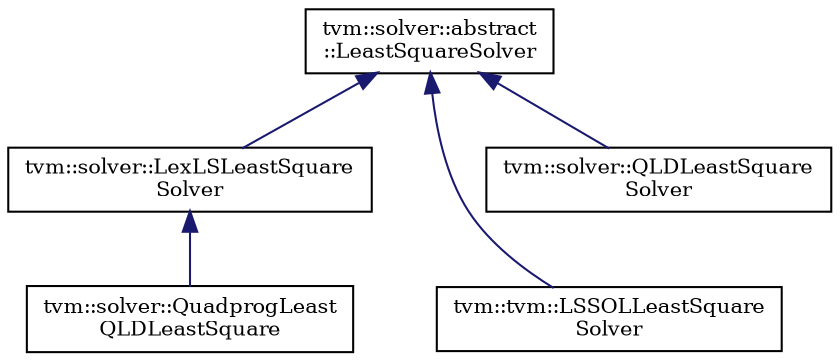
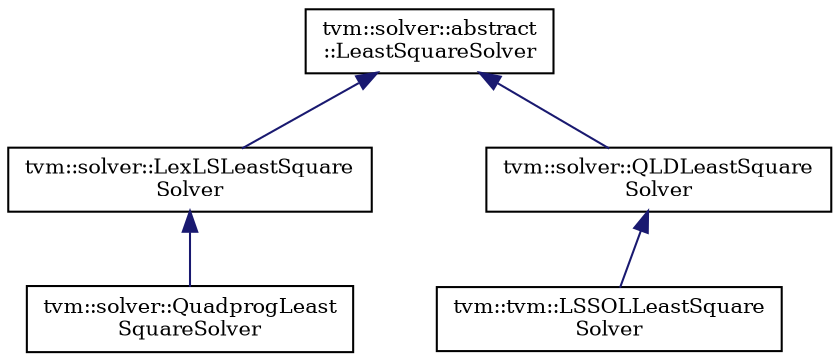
edge "tvm::tvm::LSSOLLeastSquare Solver" -> "tvm::solver::abstract ::LeastSquareSolver": now "tvm::tvm::LSSOLLeastSquare Solver" -> "tvm::solver::QLDLeastSquare Solver"
node "tvm::solver::QuadprogLeast QLDLeastSquare": label "tvm::solver::QuadprogLeast QLDLeastSquare" -> "tvm::solver::QuadprogLeast SquareSolver"
